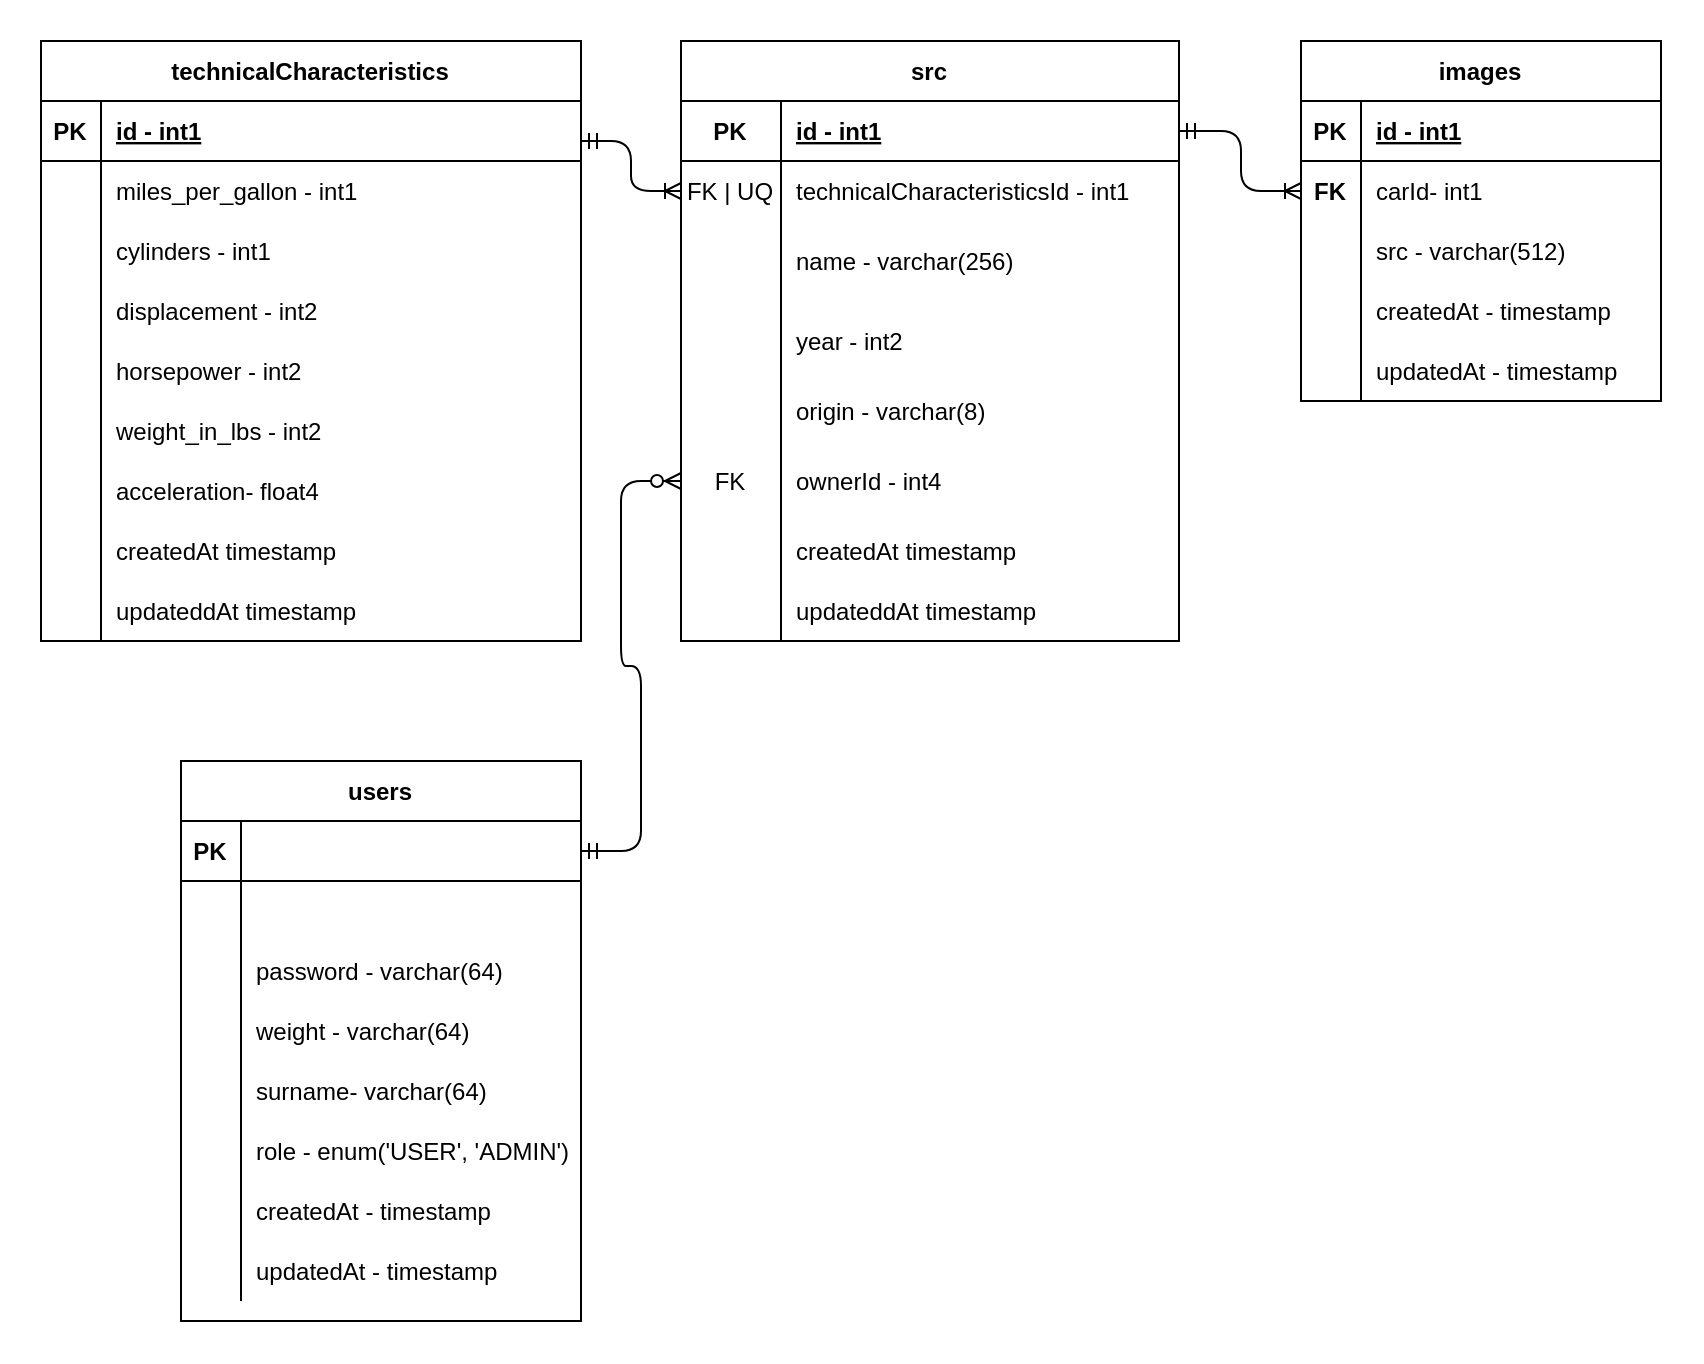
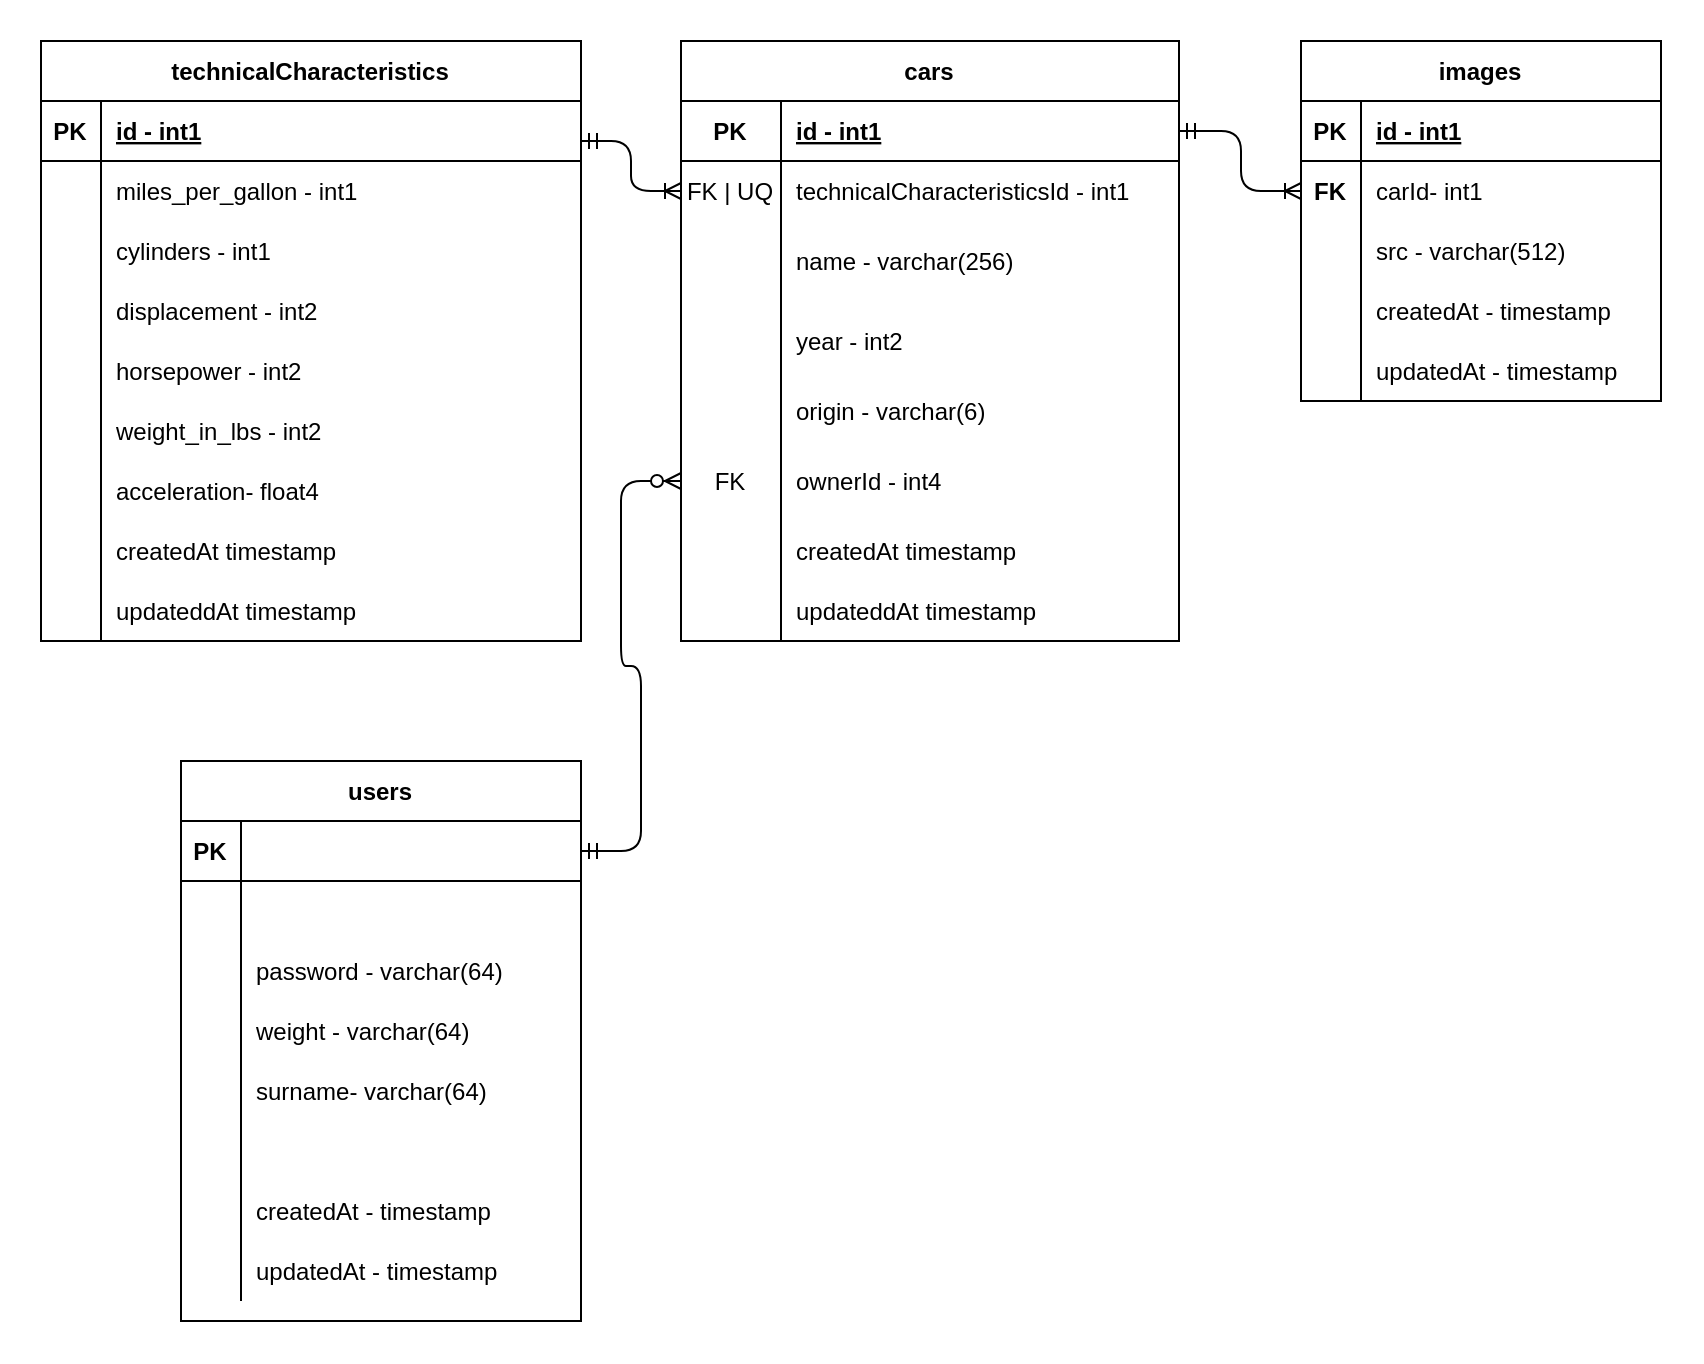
node "src": label "src" -> "cars"
node "origin - varchar(8)": label "origin - varchar(8)" -> "origin - varchar(6)"
node "role - enum('USER', 'ADMIN')": removed
